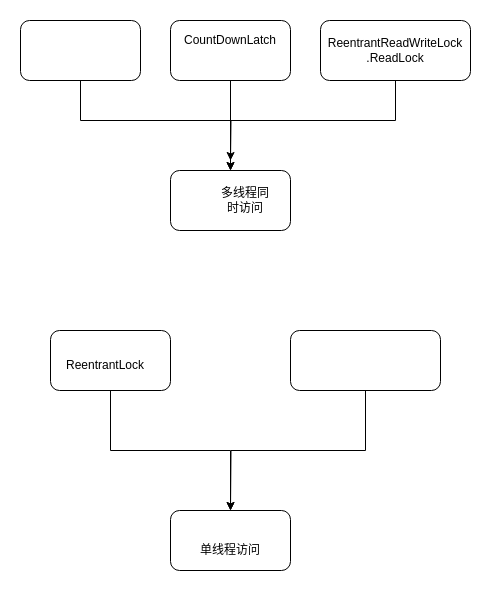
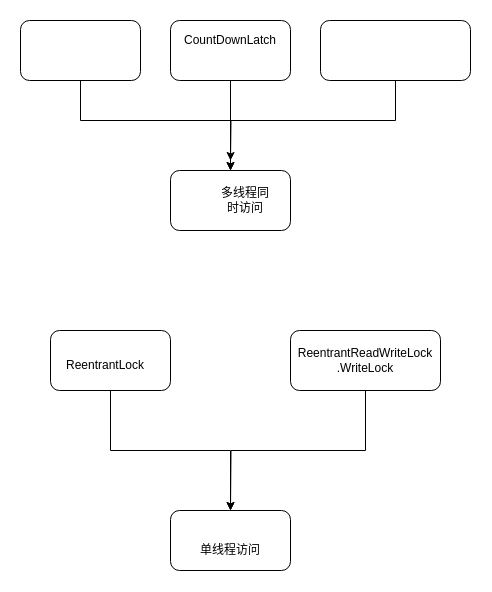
node "ReentrantReadWriteLock .ReadLock": removed
node "ReentrantReadWriteLock .WriteLock": added
